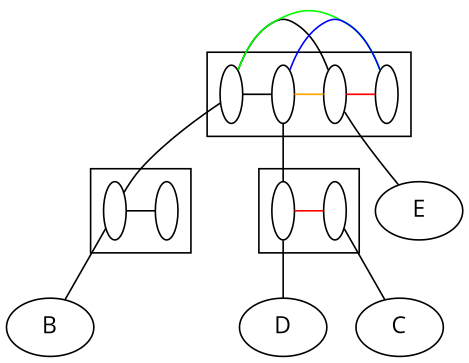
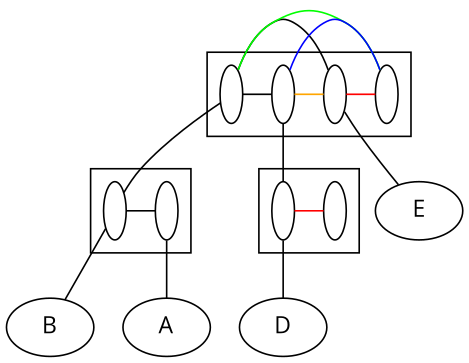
node "A": added
node "C": removed
